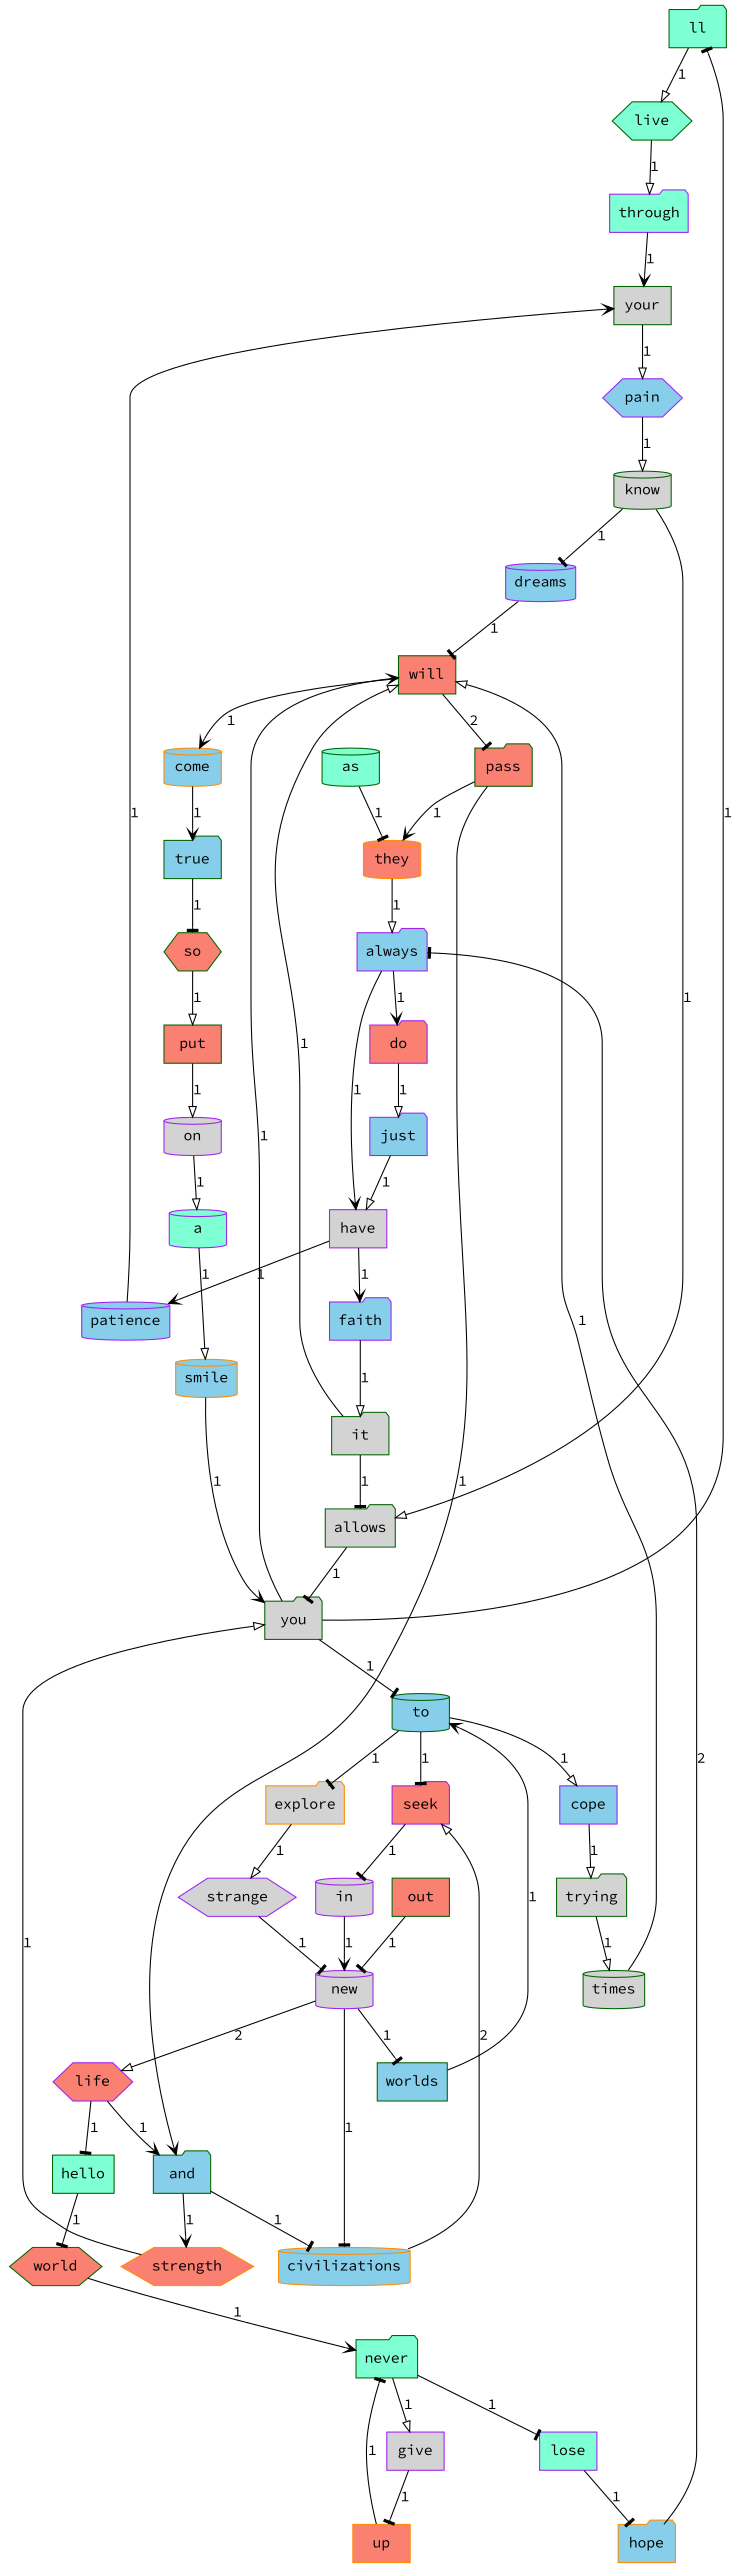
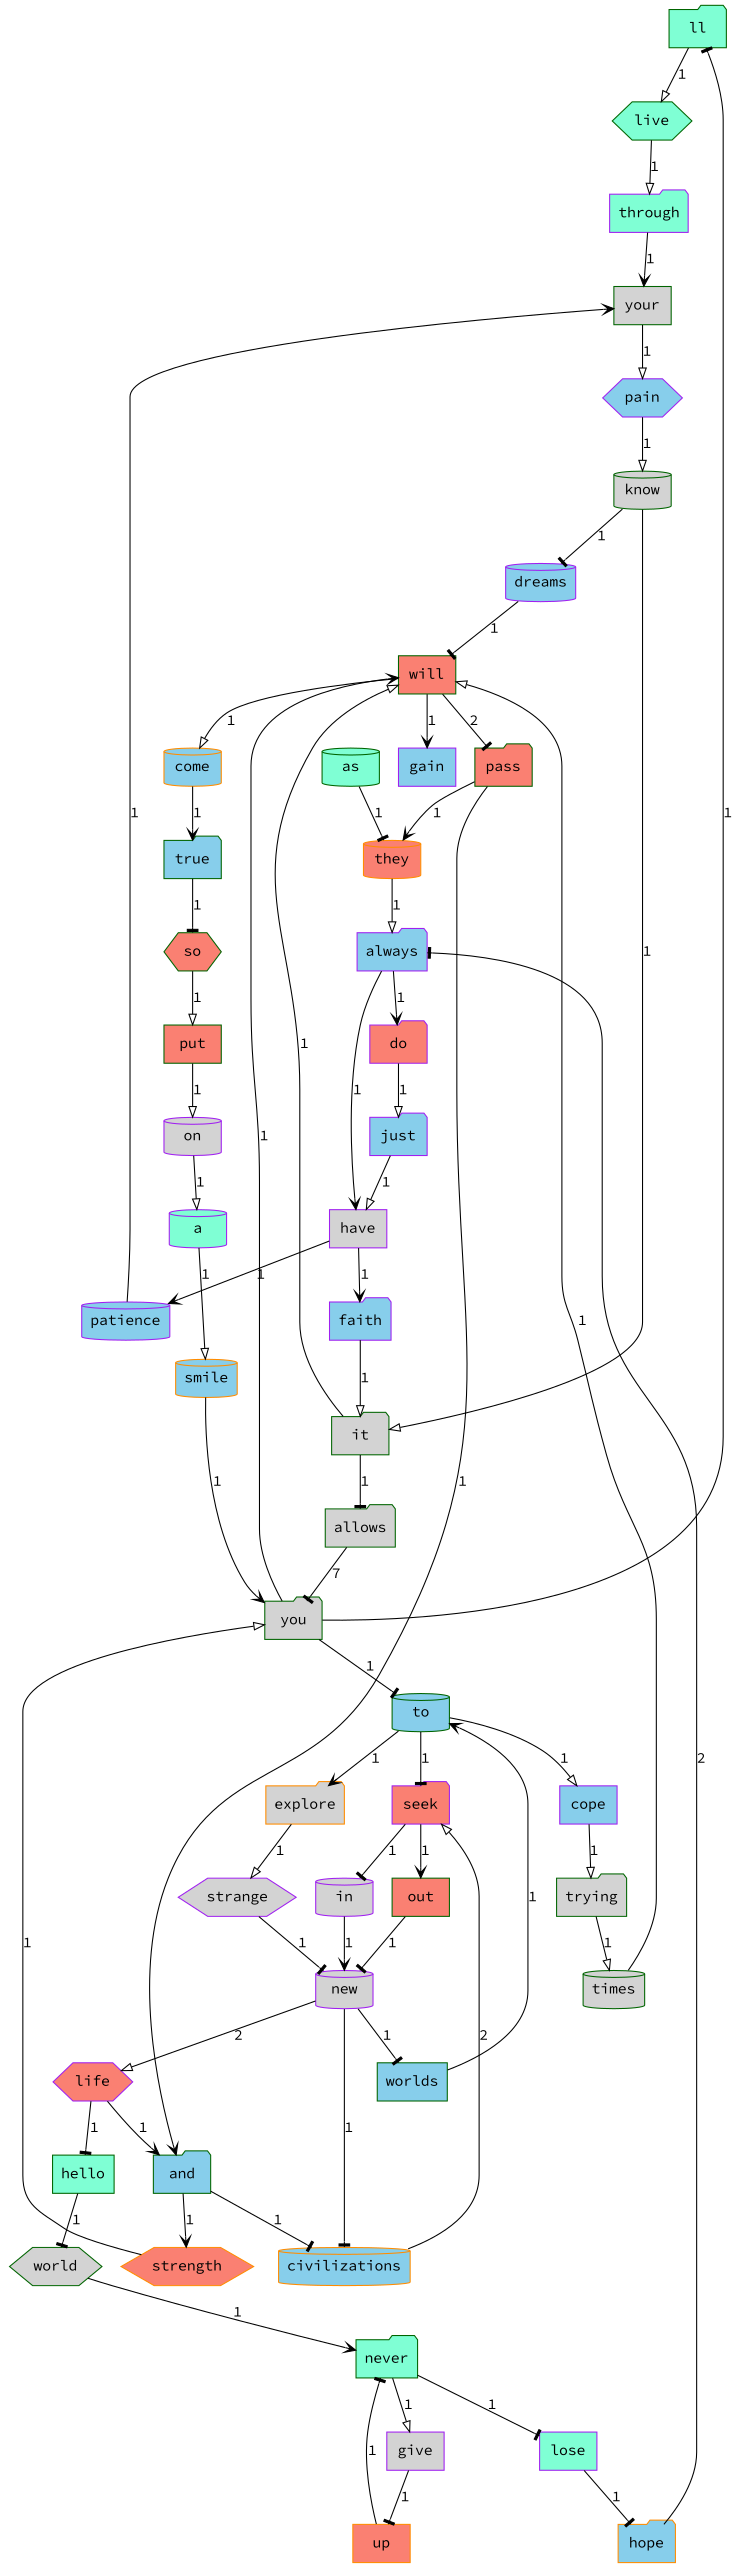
edge "will" -> "come": arrowhead vee -> onormal
node "gain": added
edge "know" -> "allows": now "know" -> "it"
edge "allows" -> "you": label "1" -> "7"
edge "to" -> "explore": arrowhead tee -> vee
edge "seek" -> "out": added, label "1"
node "world": fillcolor salmon -> lightgrey
